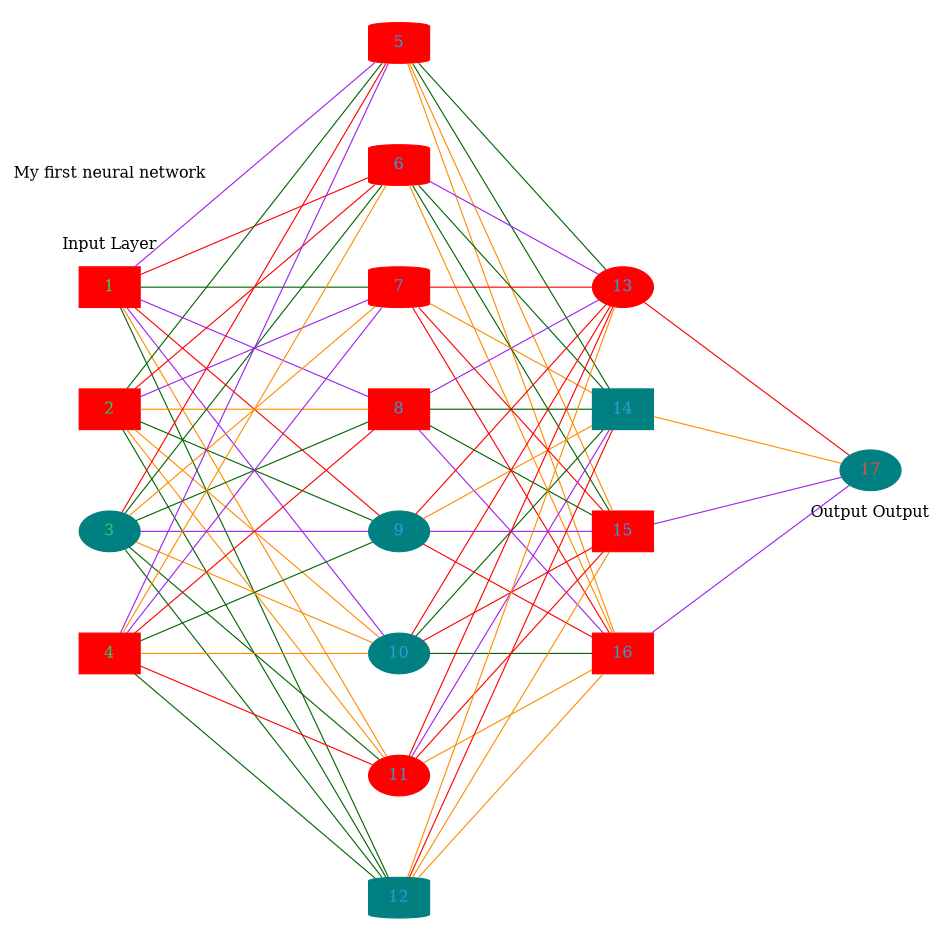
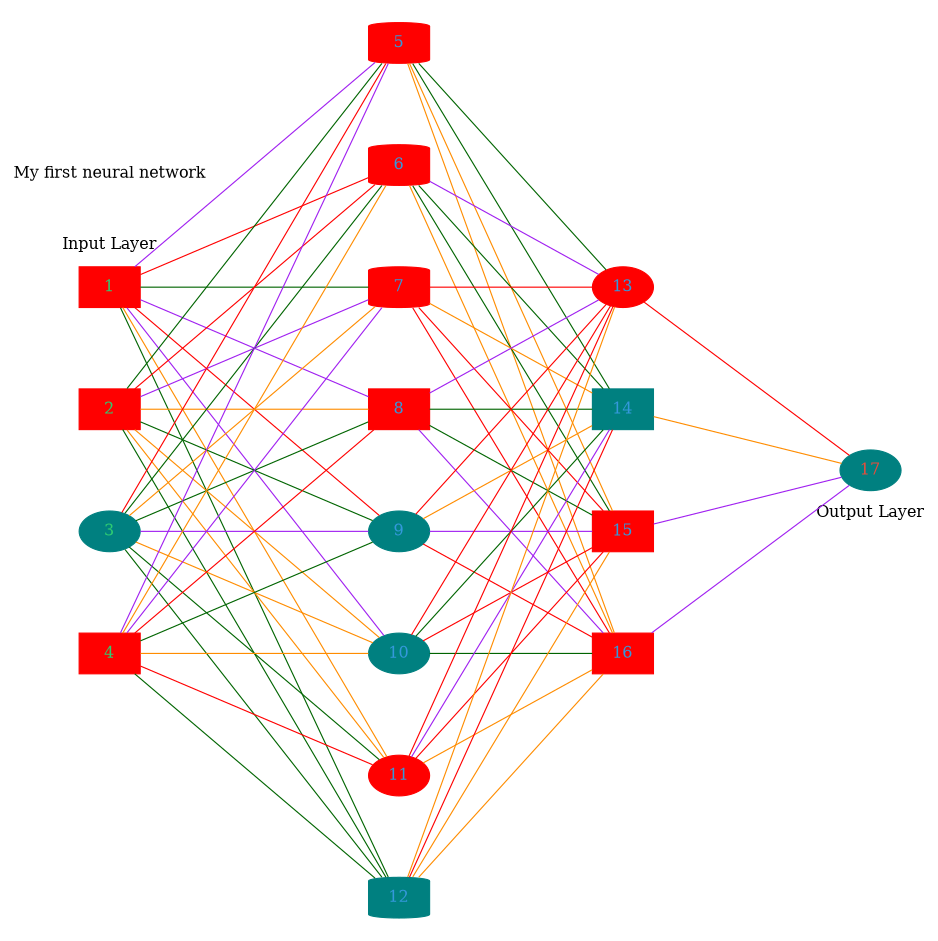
cluster "Output Output": label "Output Output" -> "Output Layer"
